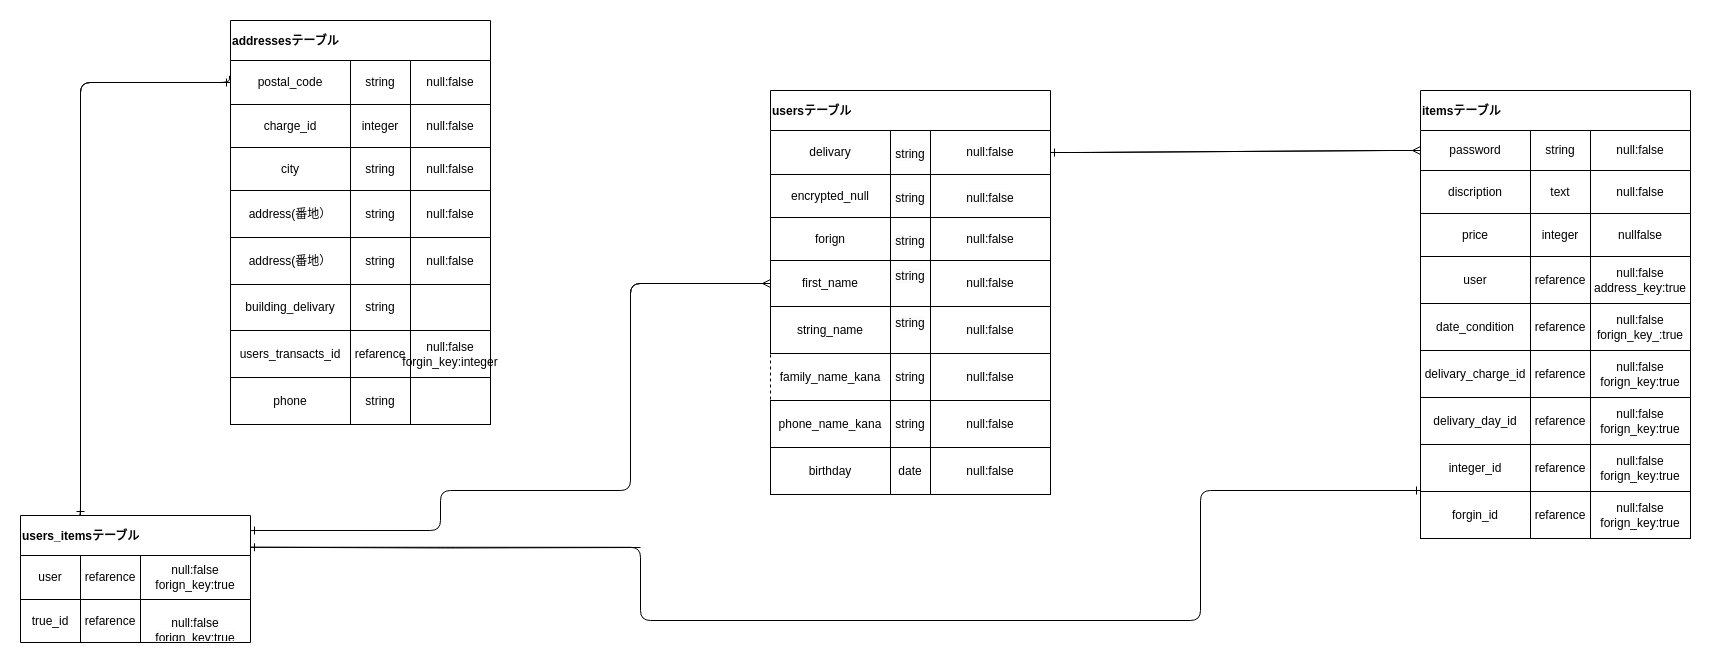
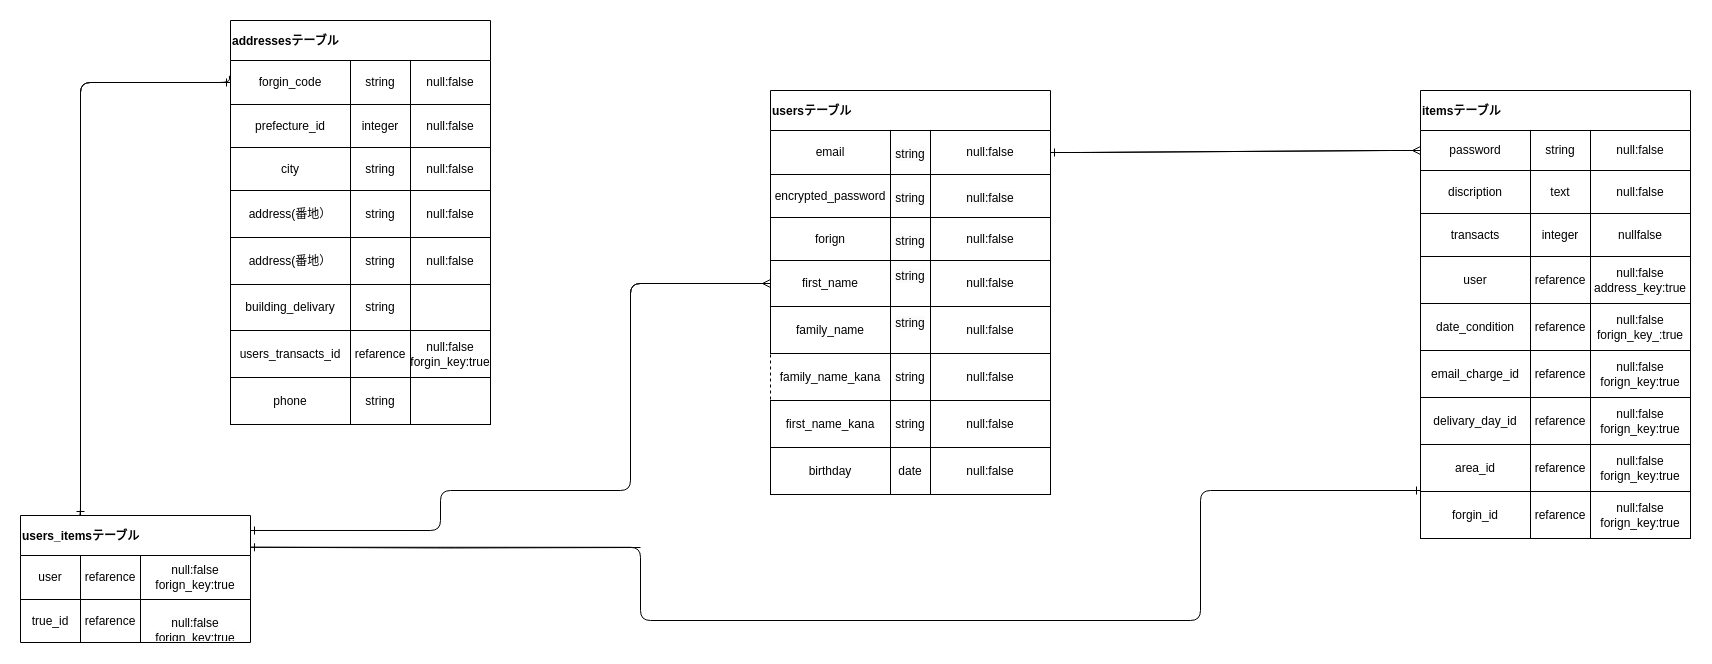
node "postal_code": label "postal_code" -> "forgin_code"
node "charge_id": label "charge_id" -> "prefecture_id"
node "delivary": label "delivary" -> "email"
node "encrypted_null": label "encrypted_null" -> "encrypted_password"
node "price": label "price" -> "transacts"
node "string_name": label "string_name" -> "family_name"
node "null:false forgin_key:integer": label "null:false forgin_key:integer" -> "null:false forgin_key:true"
node "delivary_charge_id": label "delivary_charge_id" -> "email_charge_id"
node "phone_name_kana": label "phone_name_kana" -> "first_name_kana"
node "integer_id": label "integer_id" -> "area_id"
